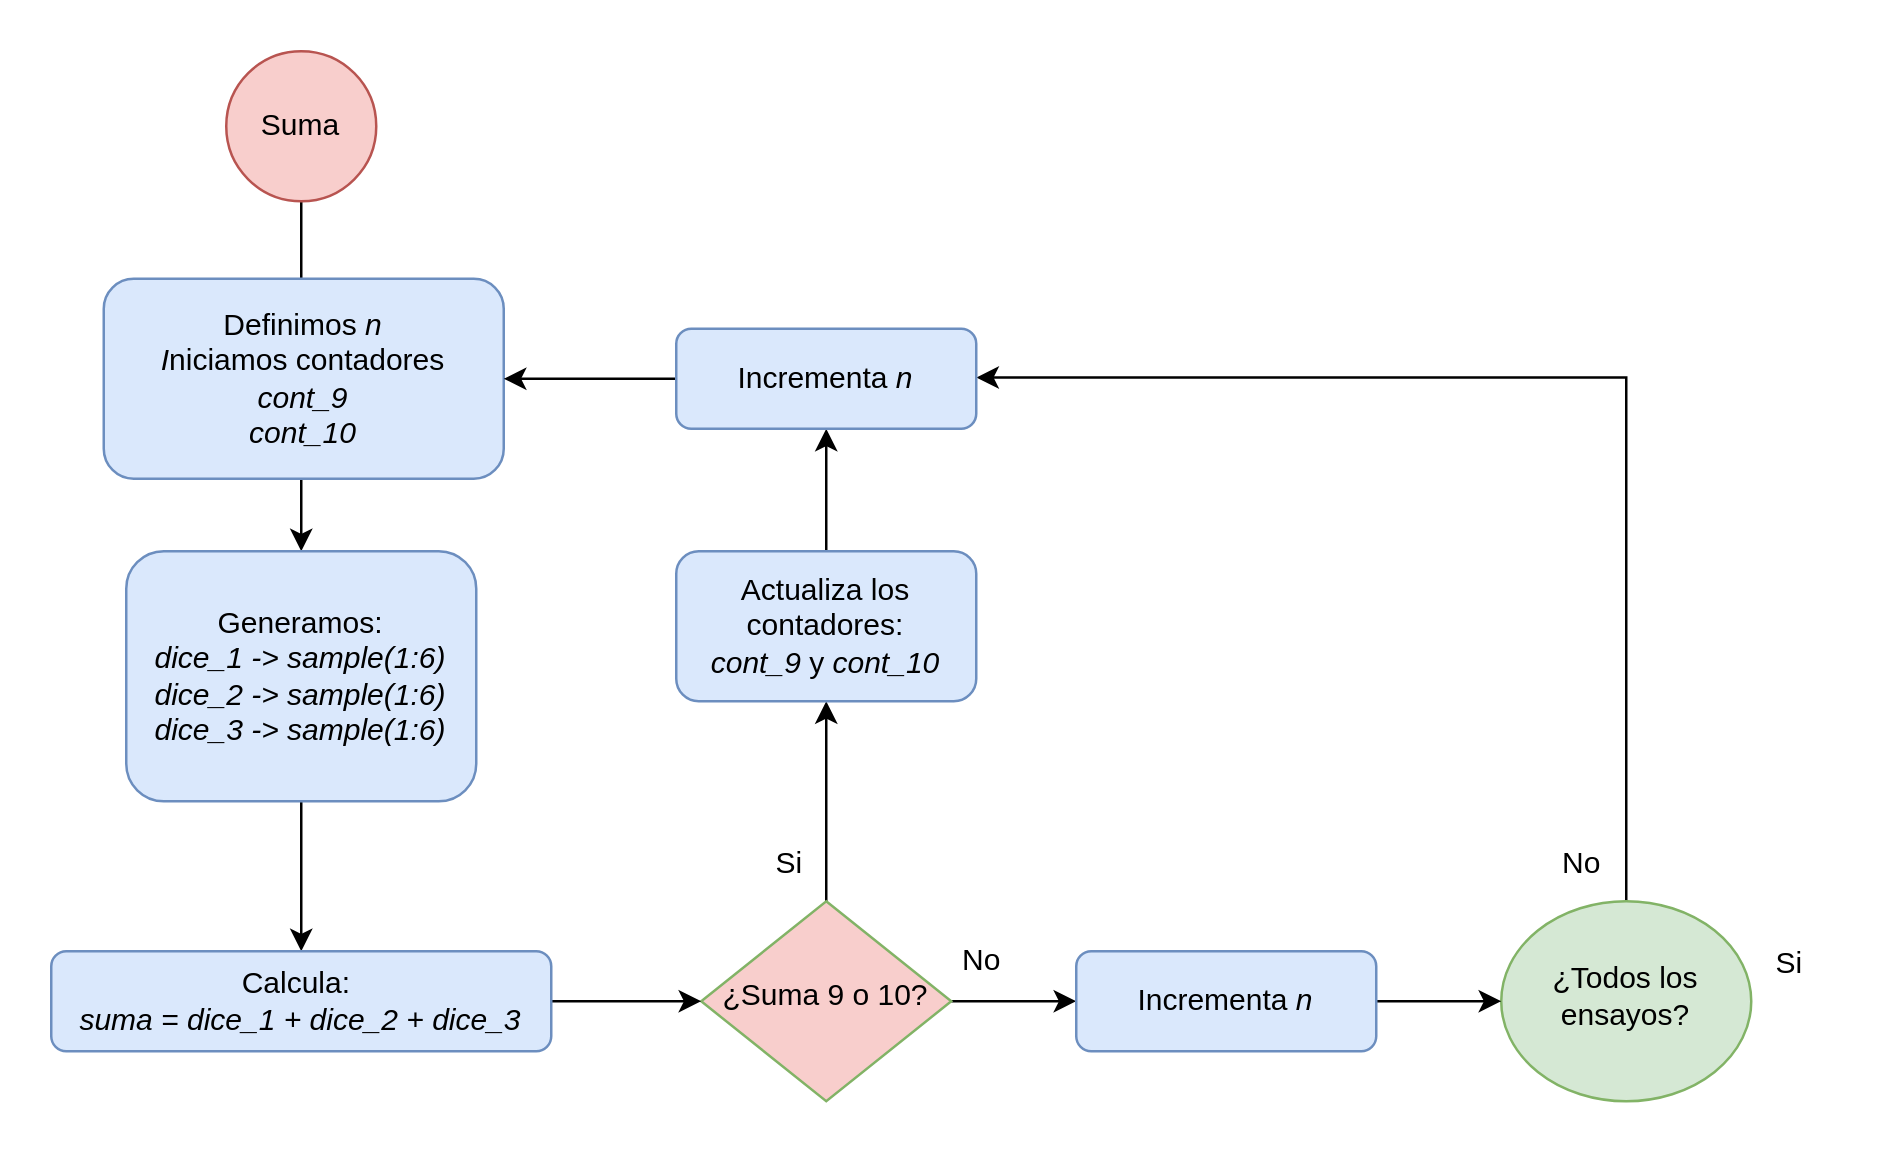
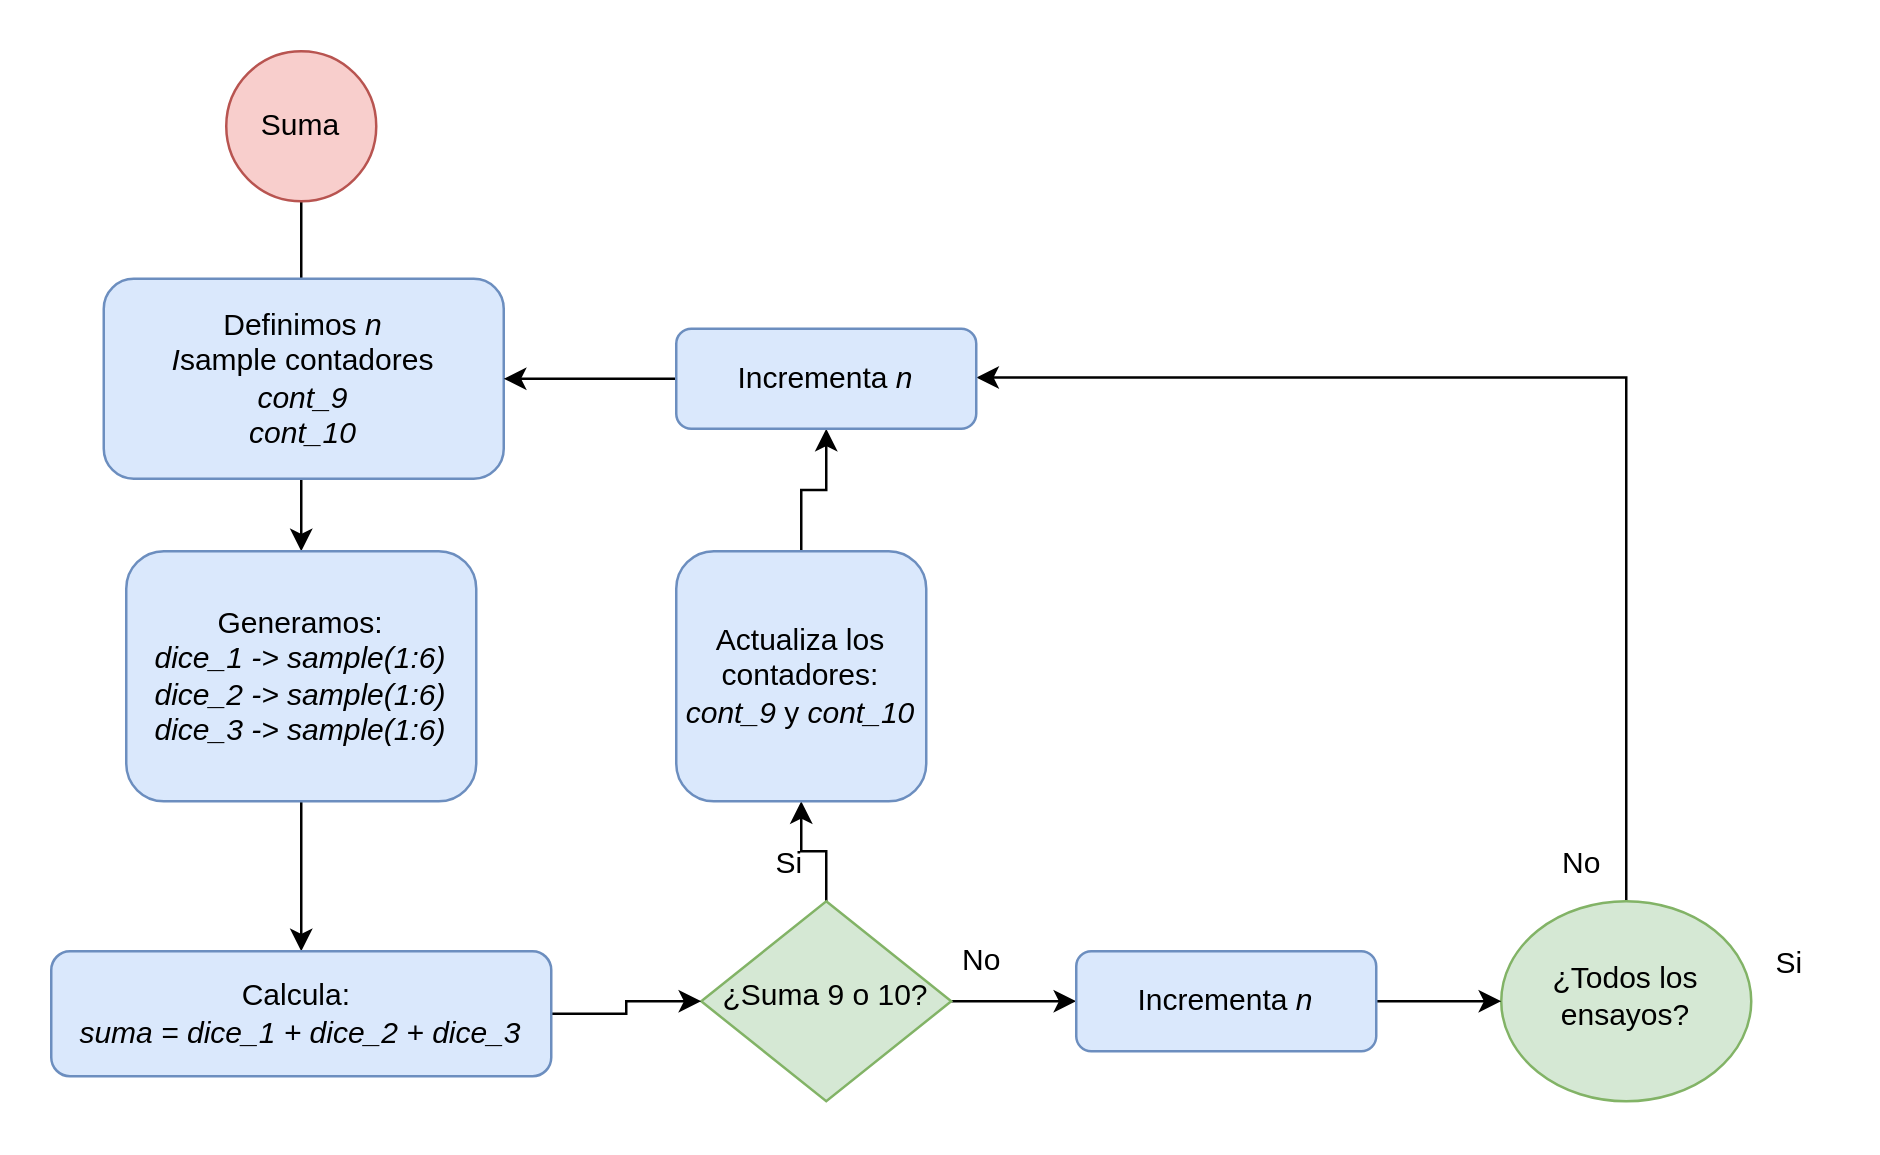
node "Definimos n Iniciamos contadores cont_9 cont_10": label "Definimos n Iniciamos contadores cont_9 cont_10" -> "Definimos n Isample contadores cont_9 cont_10"
node "Actualiza los contadores: cont_9 y cont_10": size 300x150 -> 250x250
node "Calcula: suma = dice_1 + dice_2 + dice_3": size 500x100 -> 500x125
node "¿Suma 9 o 10?": fillcolor #f8cecc -> #d5e8d4
